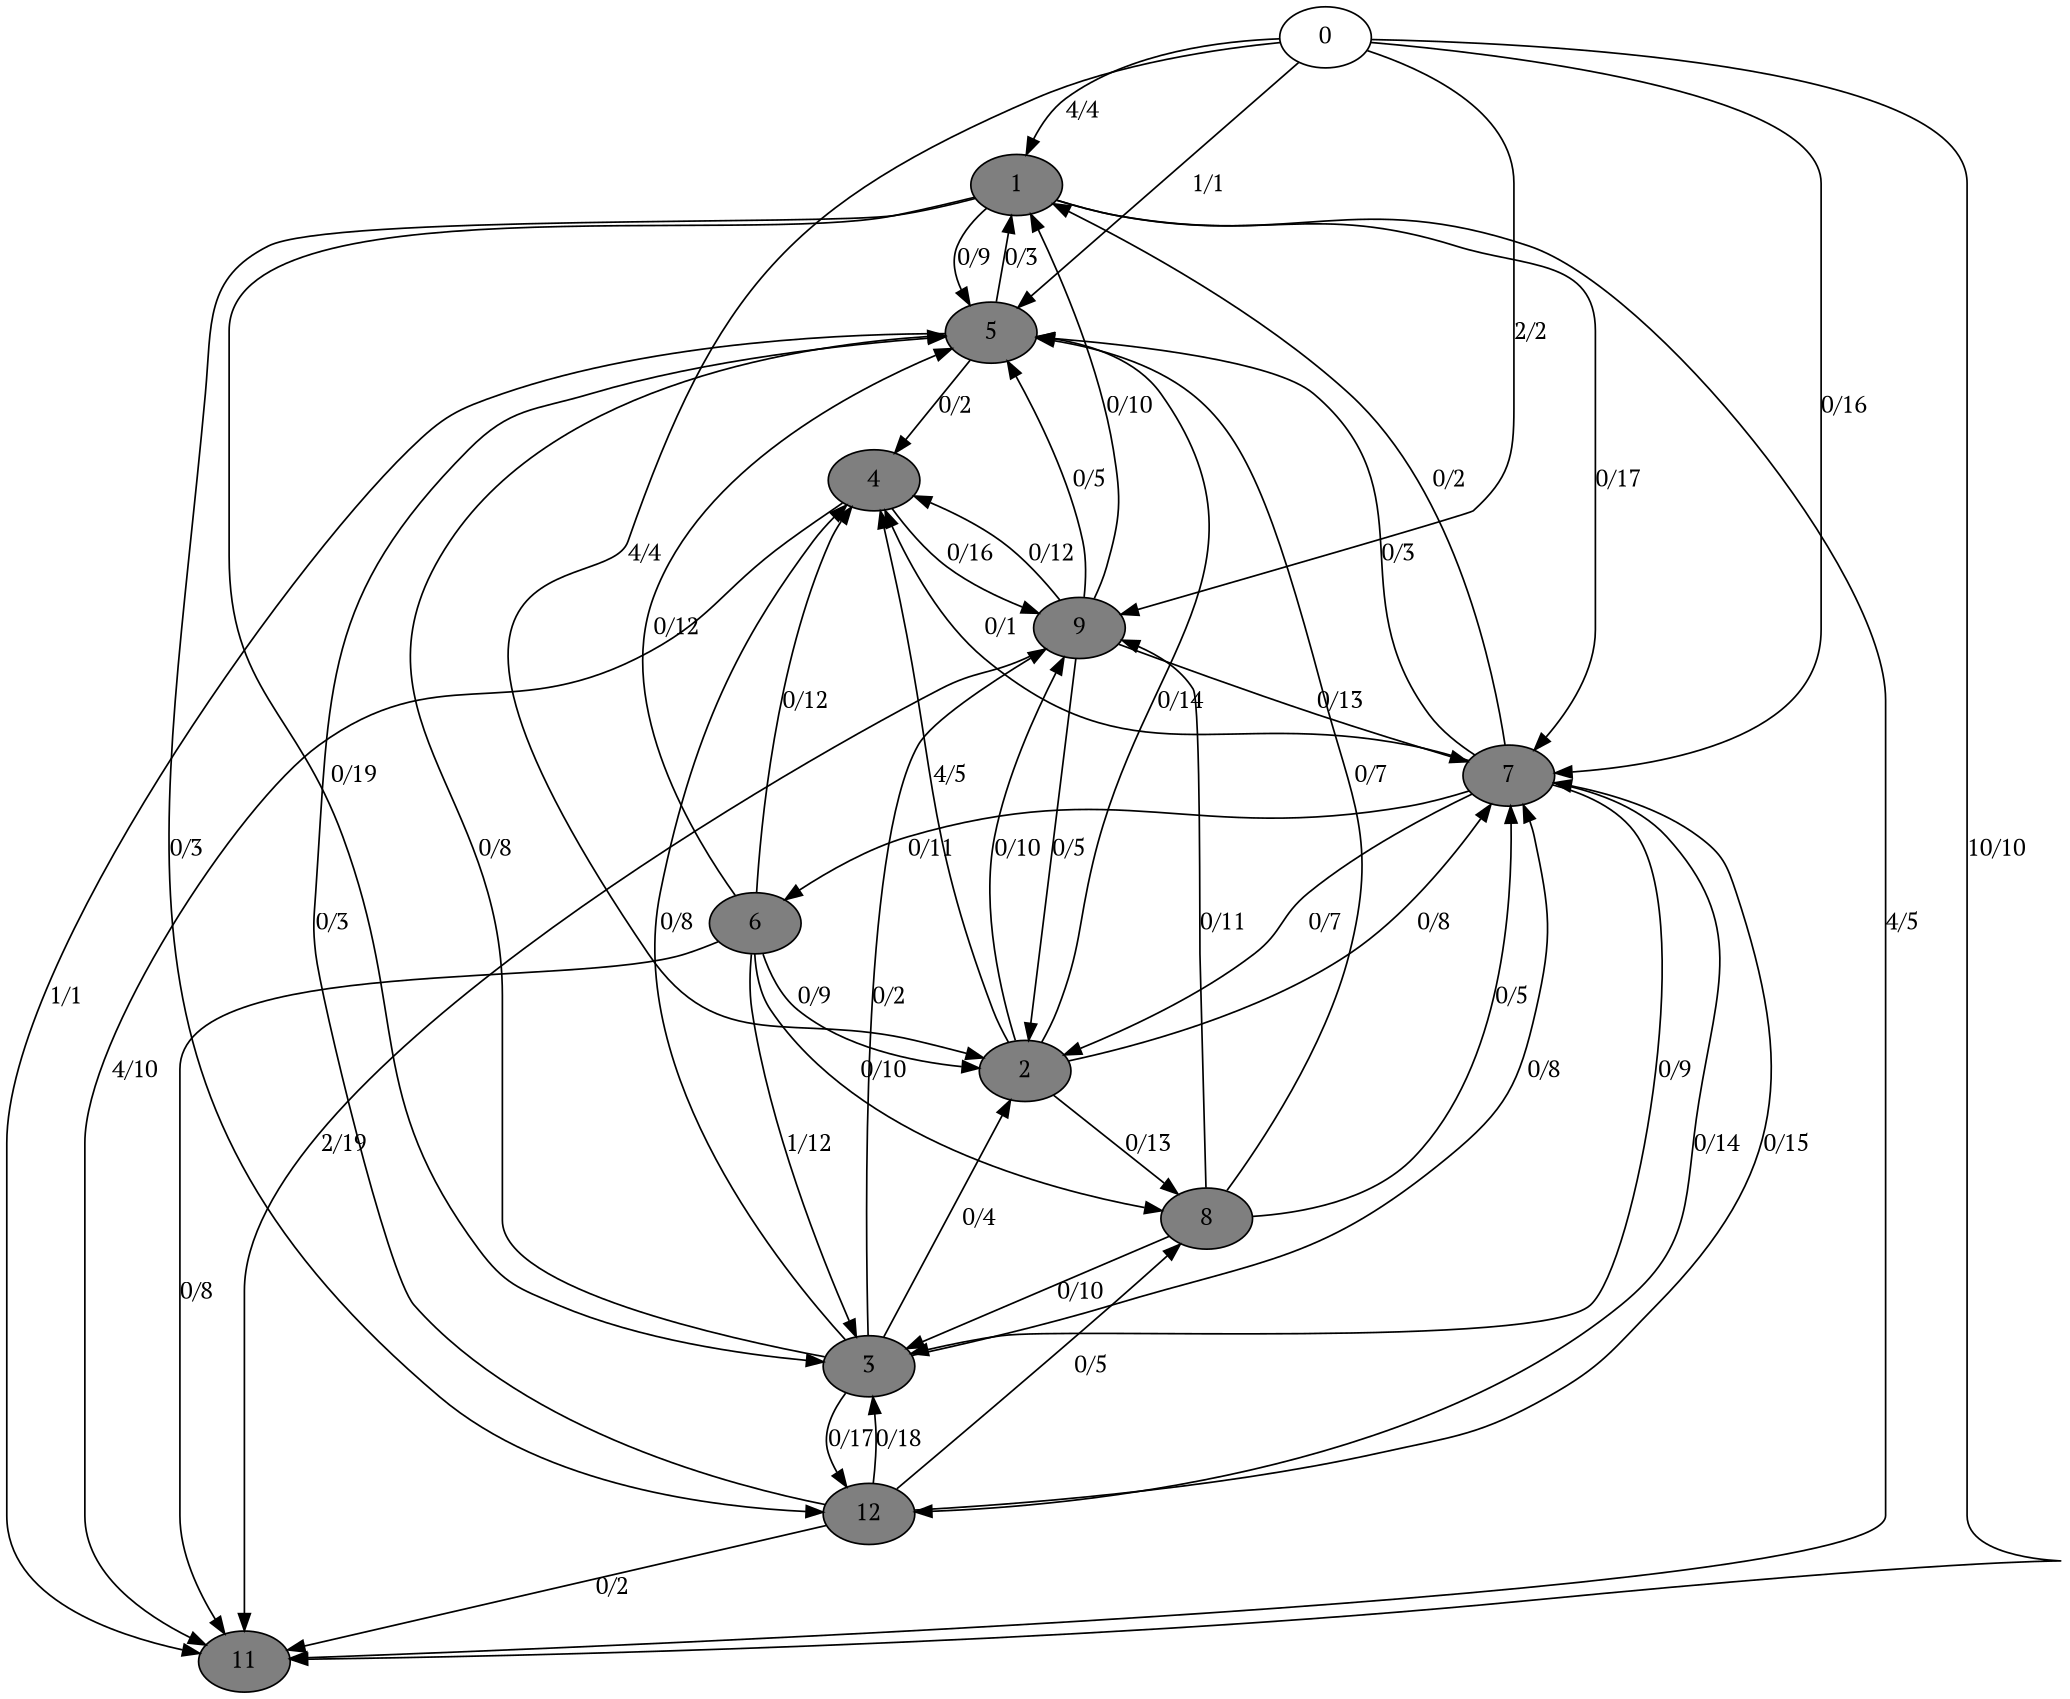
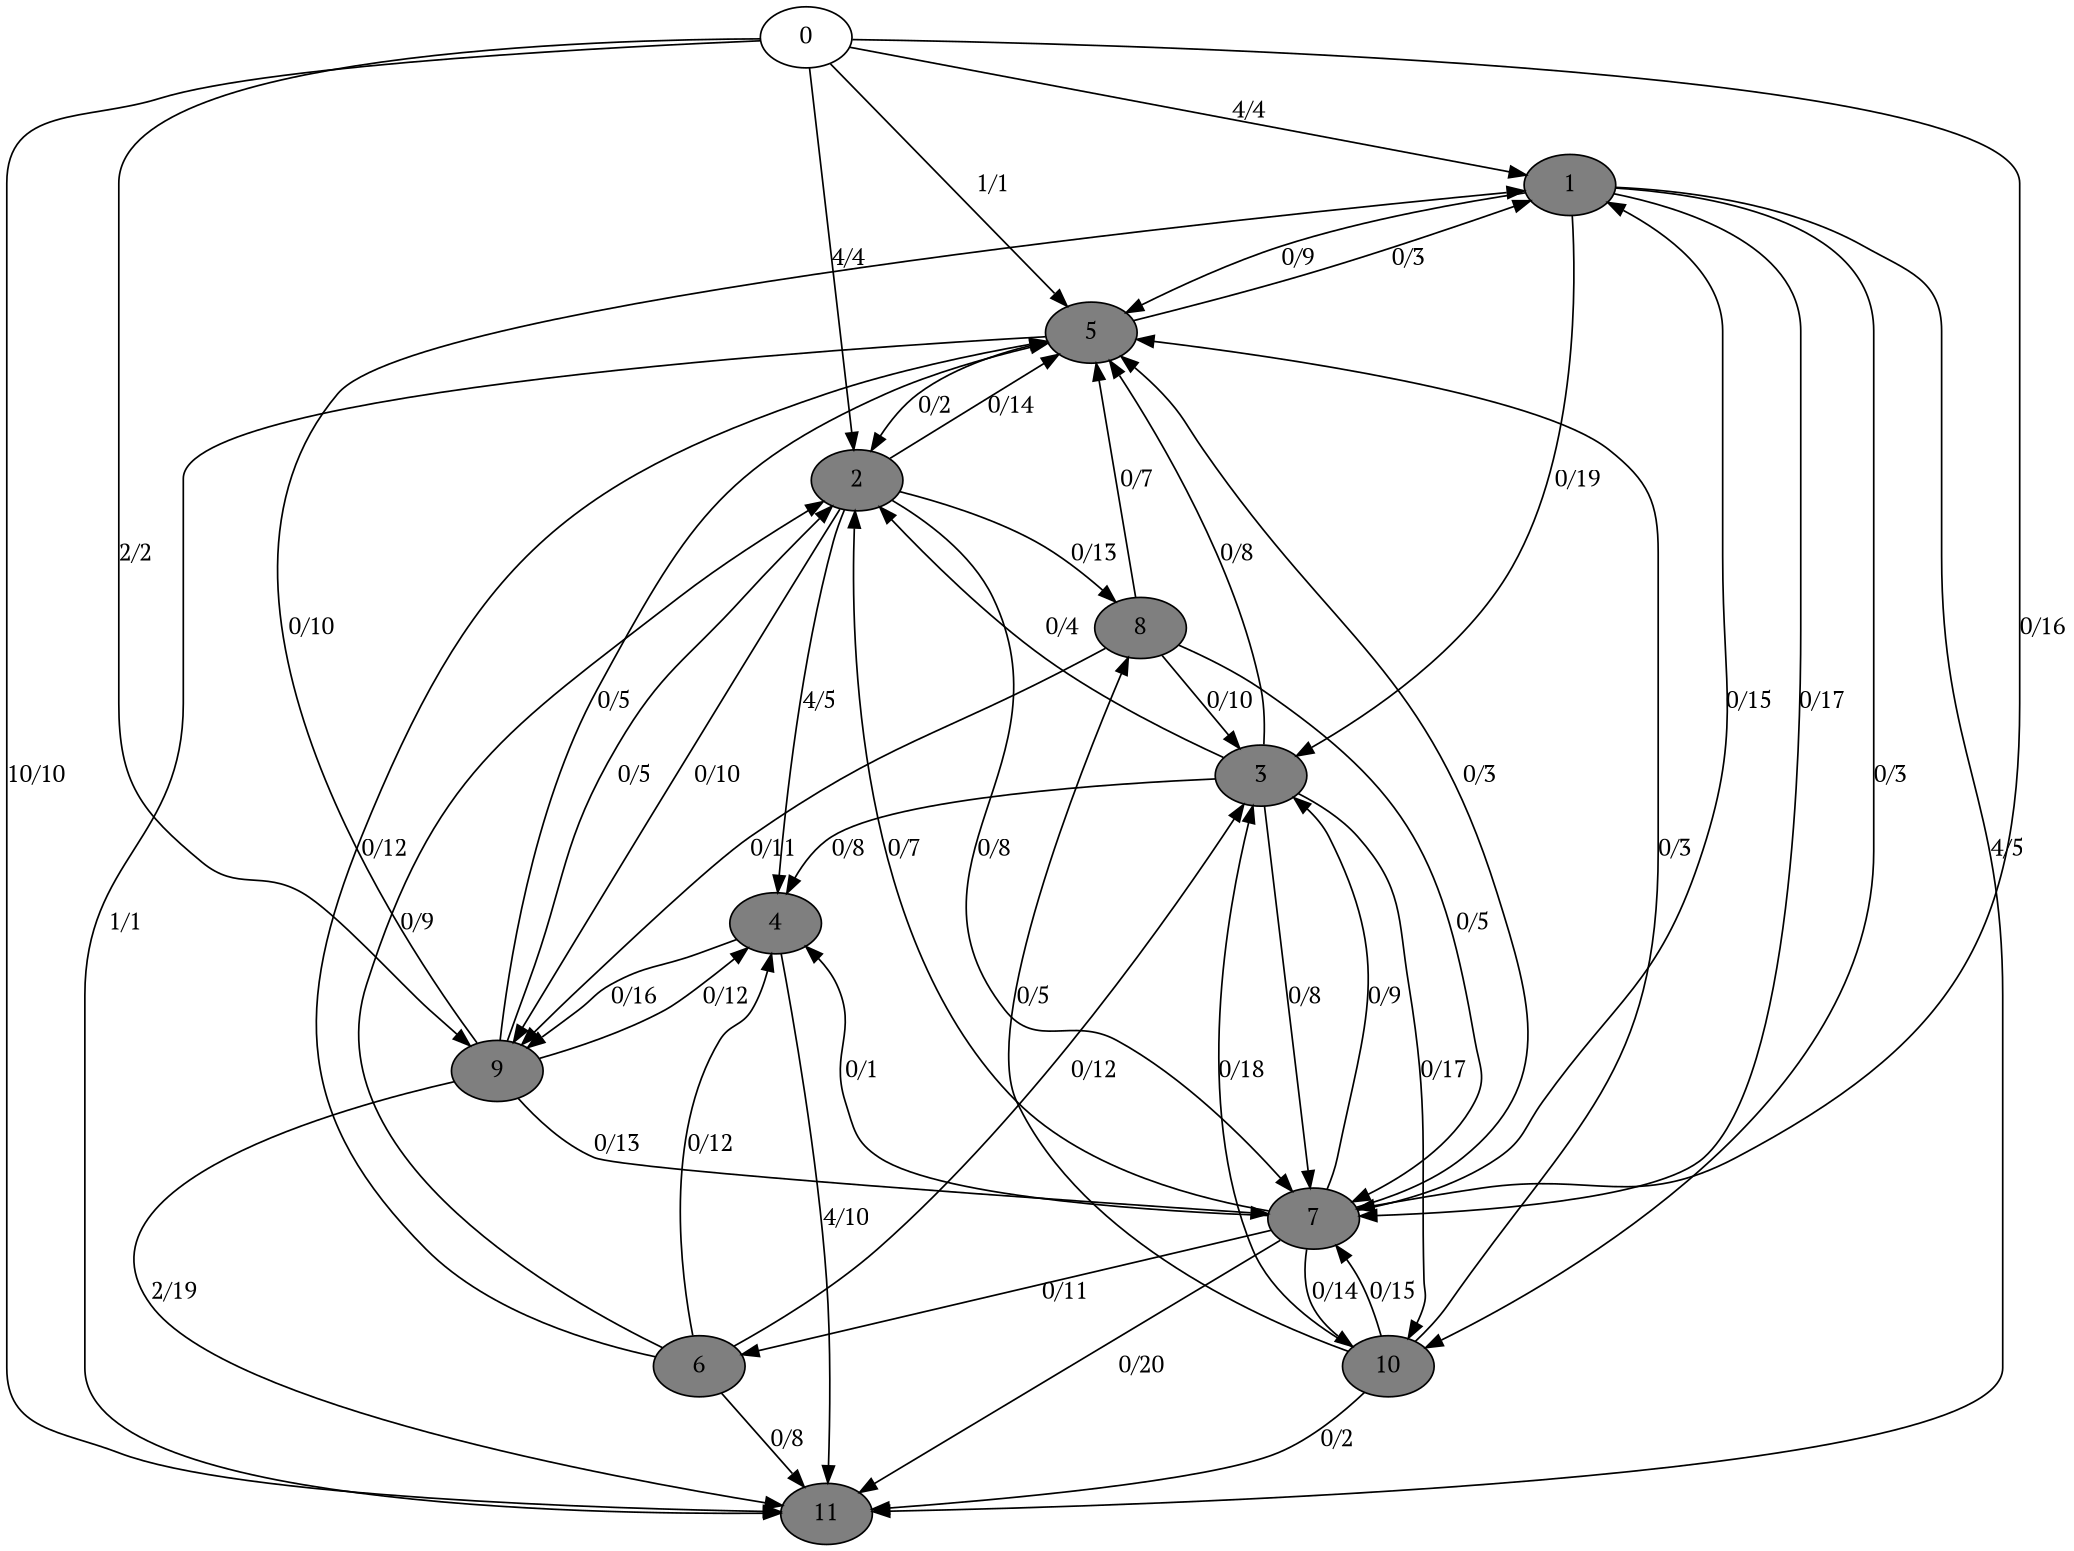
edge "5" -> "4": now "5" -> "2"
edge "7" -> "1": label "0/2" -> "0/15"
edge "3" -> "9": removed, label "0/2"
edge "6" -> "8": removed, label "0/10"
edge "6" -> "3": label "1/12" -> "0/12"
edge "7" -> "11": added, label "0/20"
node "12": label "12" -> "10"
